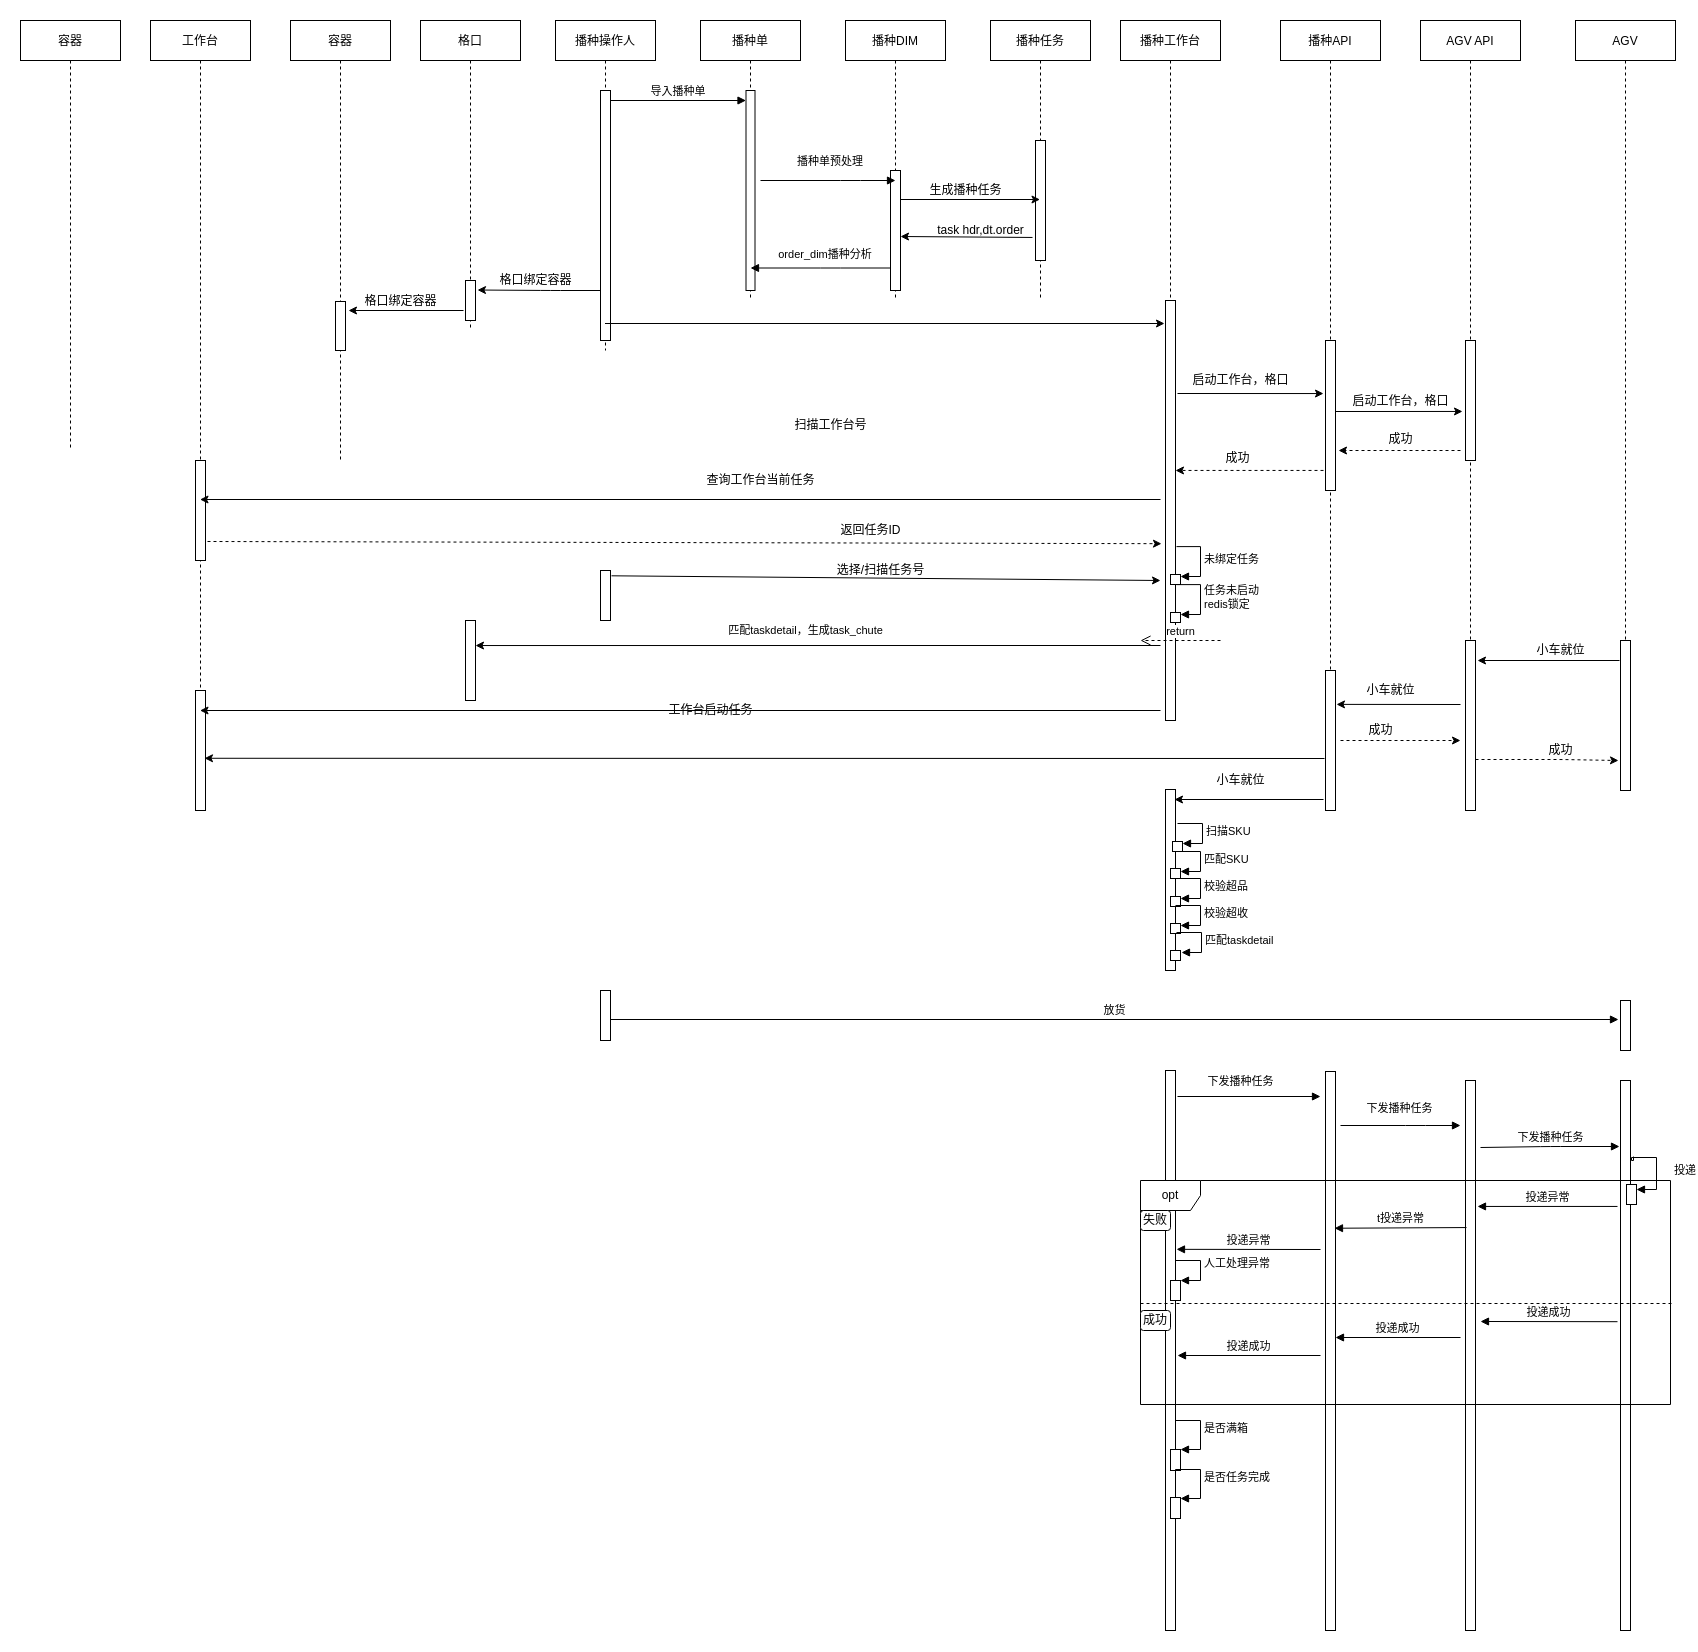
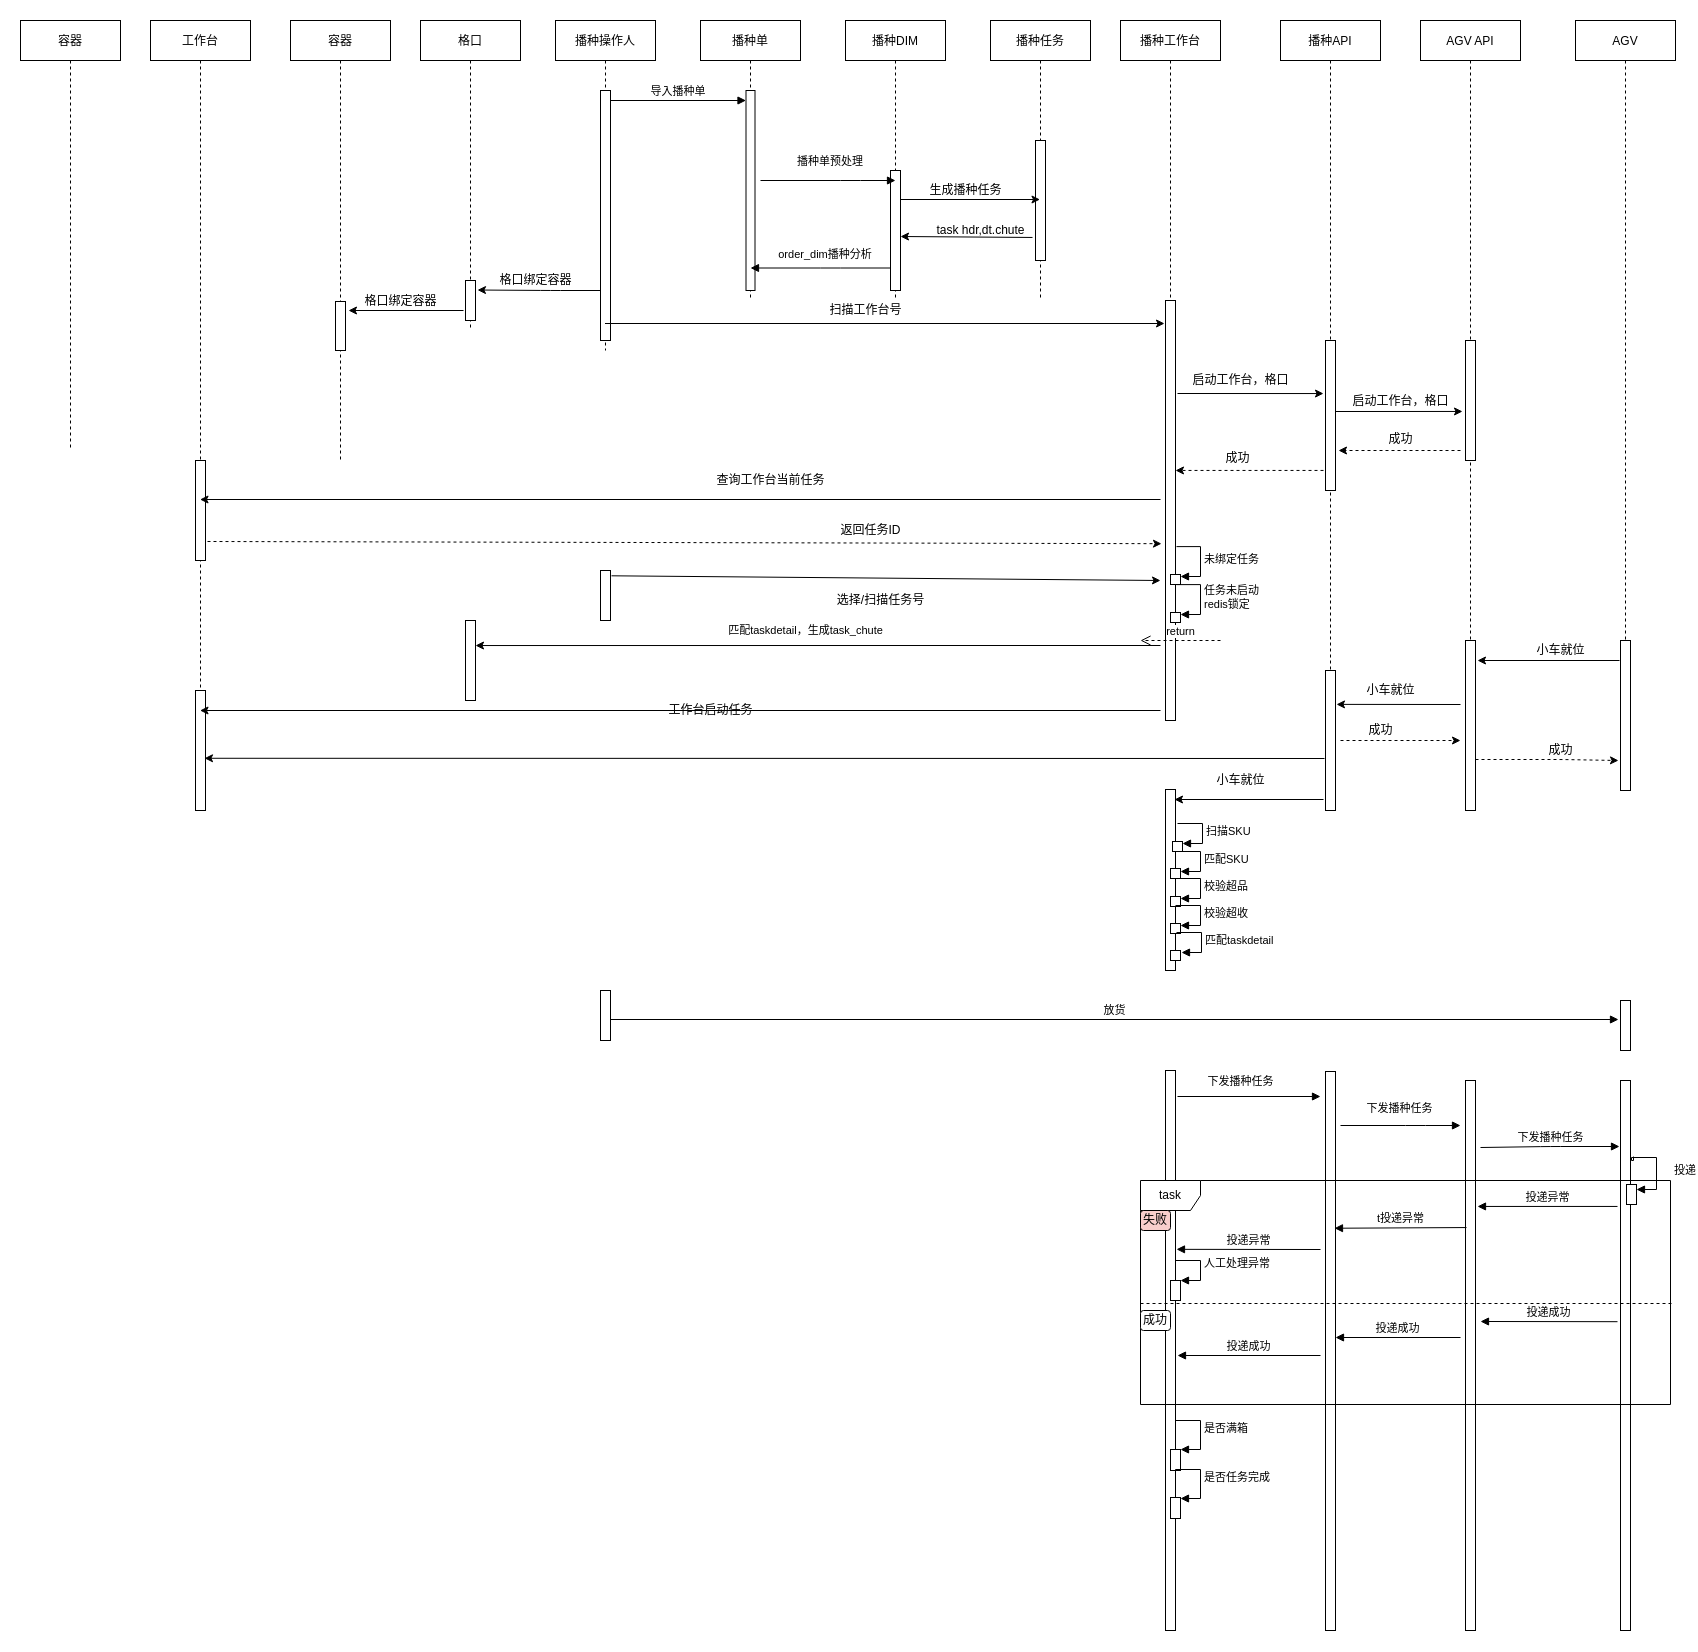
node "task hdr,dt.order": label "task hdr,dt.order" -> "task hdr,dt.chute"
node "扫描工作台号": moved (831, 426) -> (866, 311)
node "查询工作台当前任务": moved (761, 481) -> (771, 481)
node "选择/扫描任务号": moved (881, 571) -> (881, 601)
node "opt": label "opt" -> "task"
node "失败": fillcolor #ffffff -> #f8cecc
